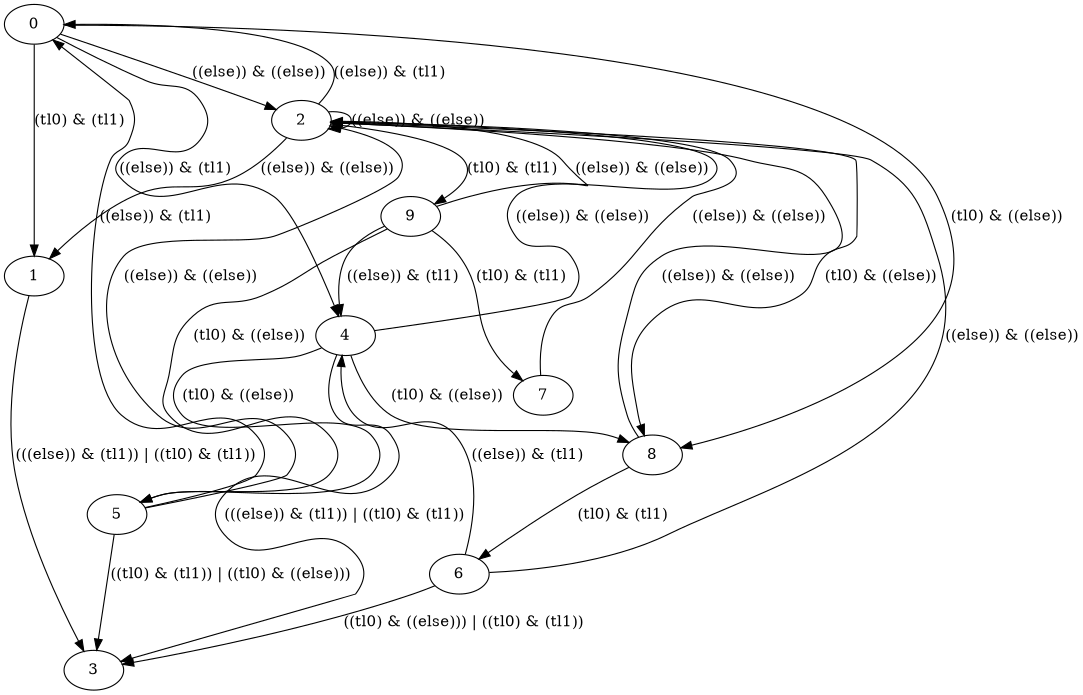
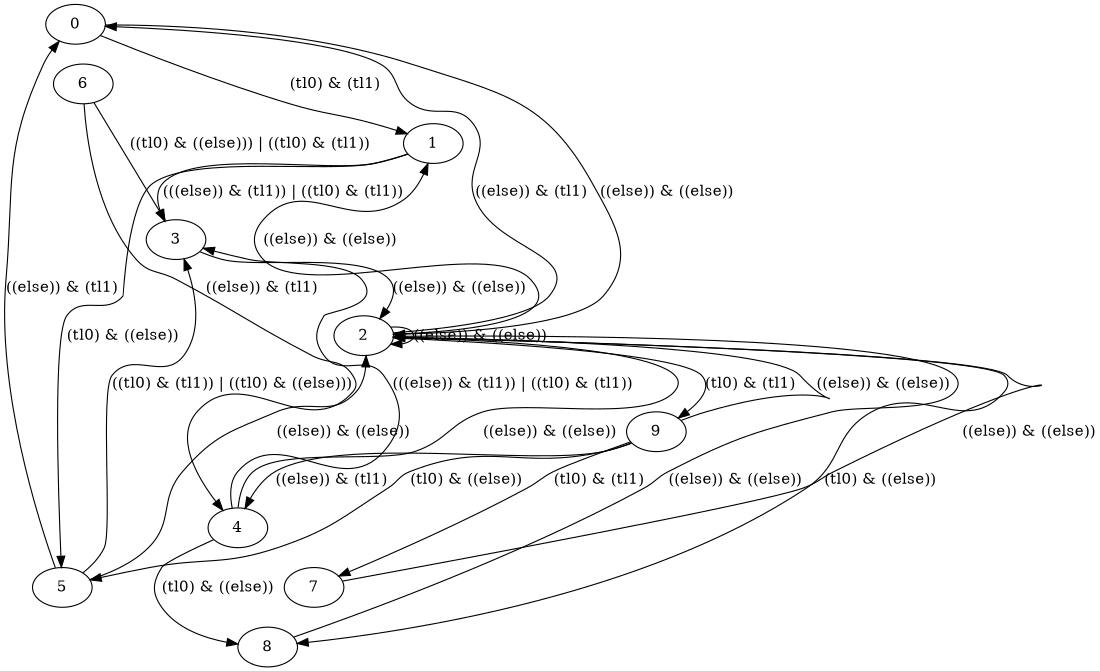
edge "0" -> "8": removed, label "(tl0) & ((else))"
edge "0" -> "4": removed, label "((else)) & (tl1)"
edge "6" -> "2": now "3" -> "2"
edge "4" -> "5": now "1" -> "5"
edge "8" -> "6": removed, label "(tl0) & (tl1)"
